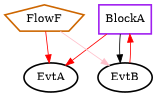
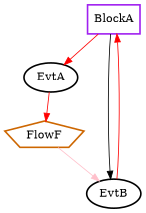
edge "FlowF" -> "EvtA": reversed
